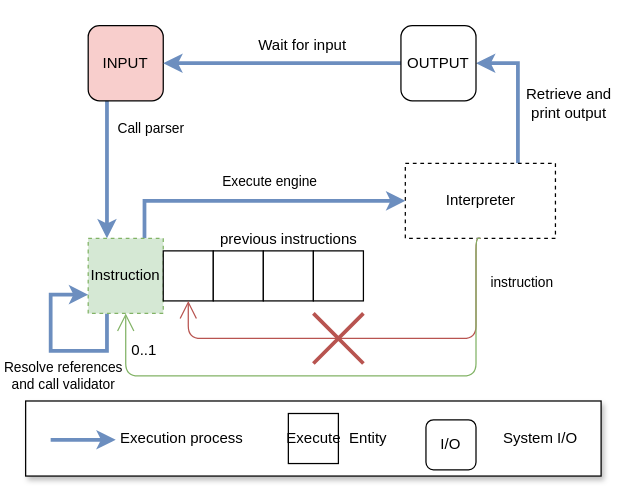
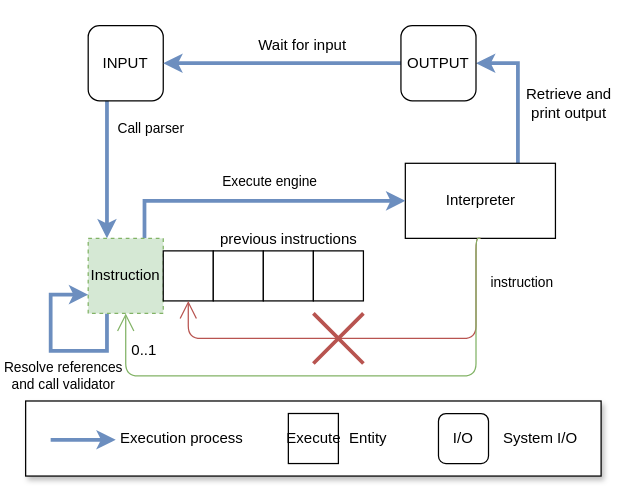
node "INPUT": fillcolor #f8cecc -> #ffffff
node "Interpreter": style dashed -> solid
node "I/O": moved (451, 444) -> (463, 438)
